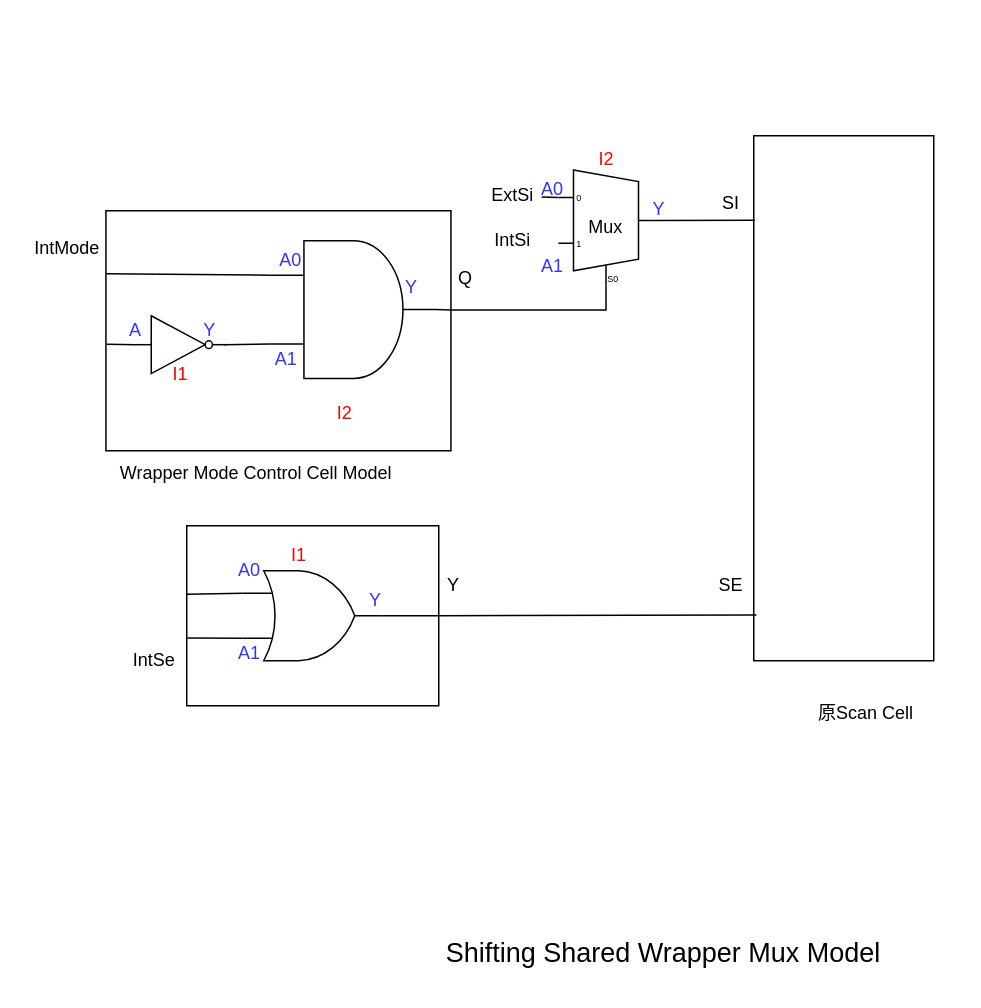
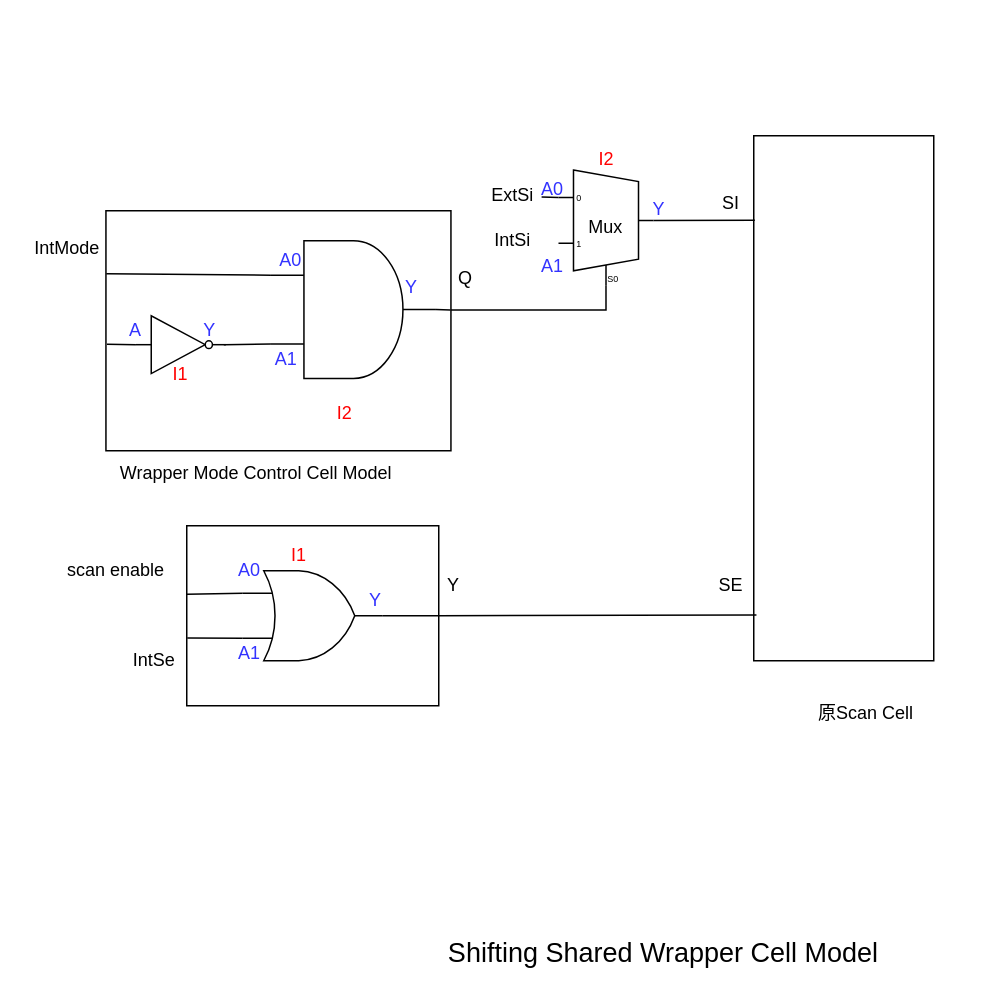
node "scan enable": added
node "Shifting Shared Wrapper Mux Model": label "Shifting Shared Wrapper Mux Model" -> "Shifting Shared Wrapper Cell Model"
